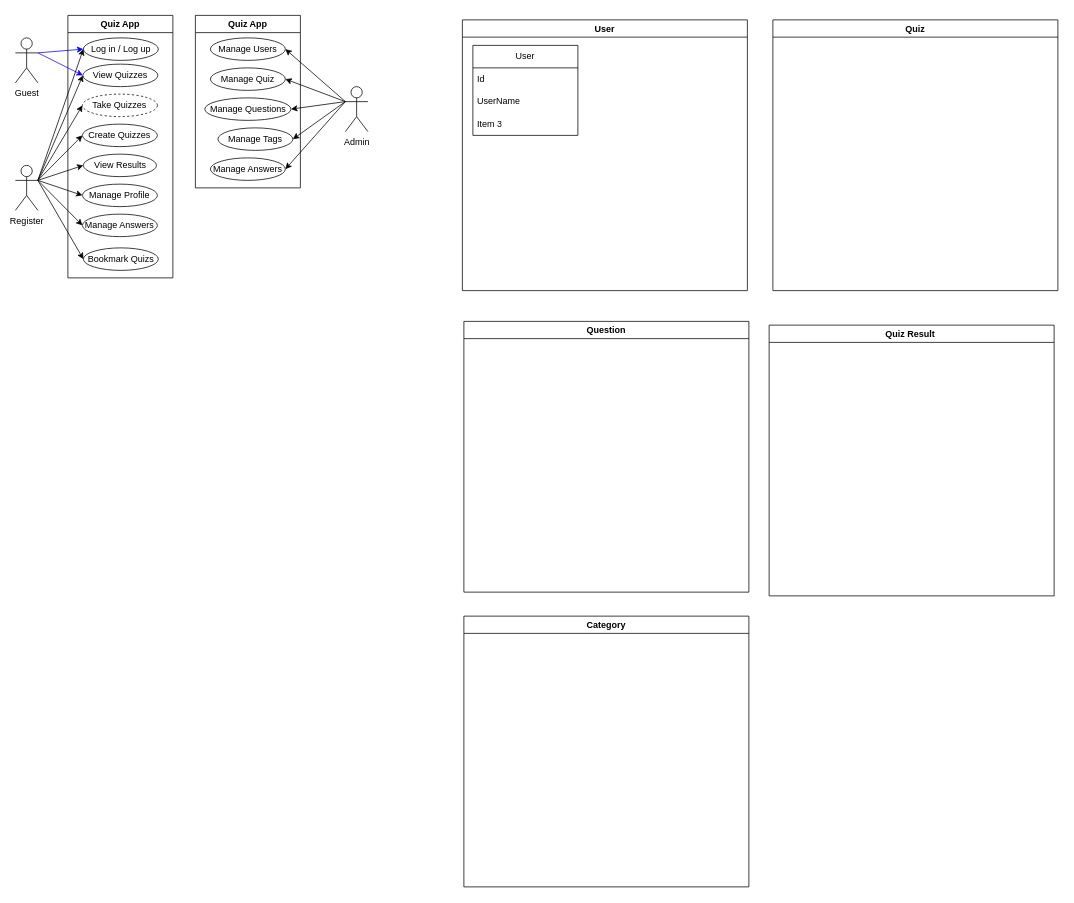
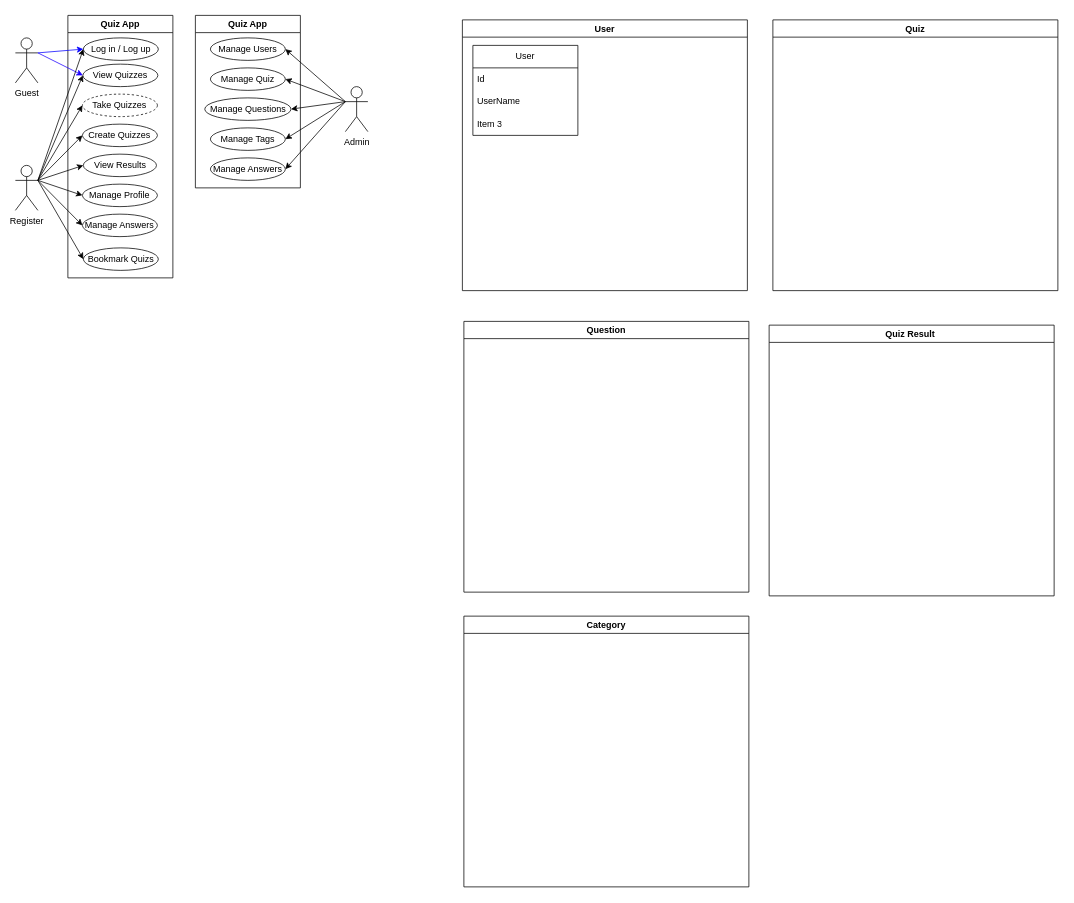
node "Manage Tags": moved (255, 139) -> (248, 139)
